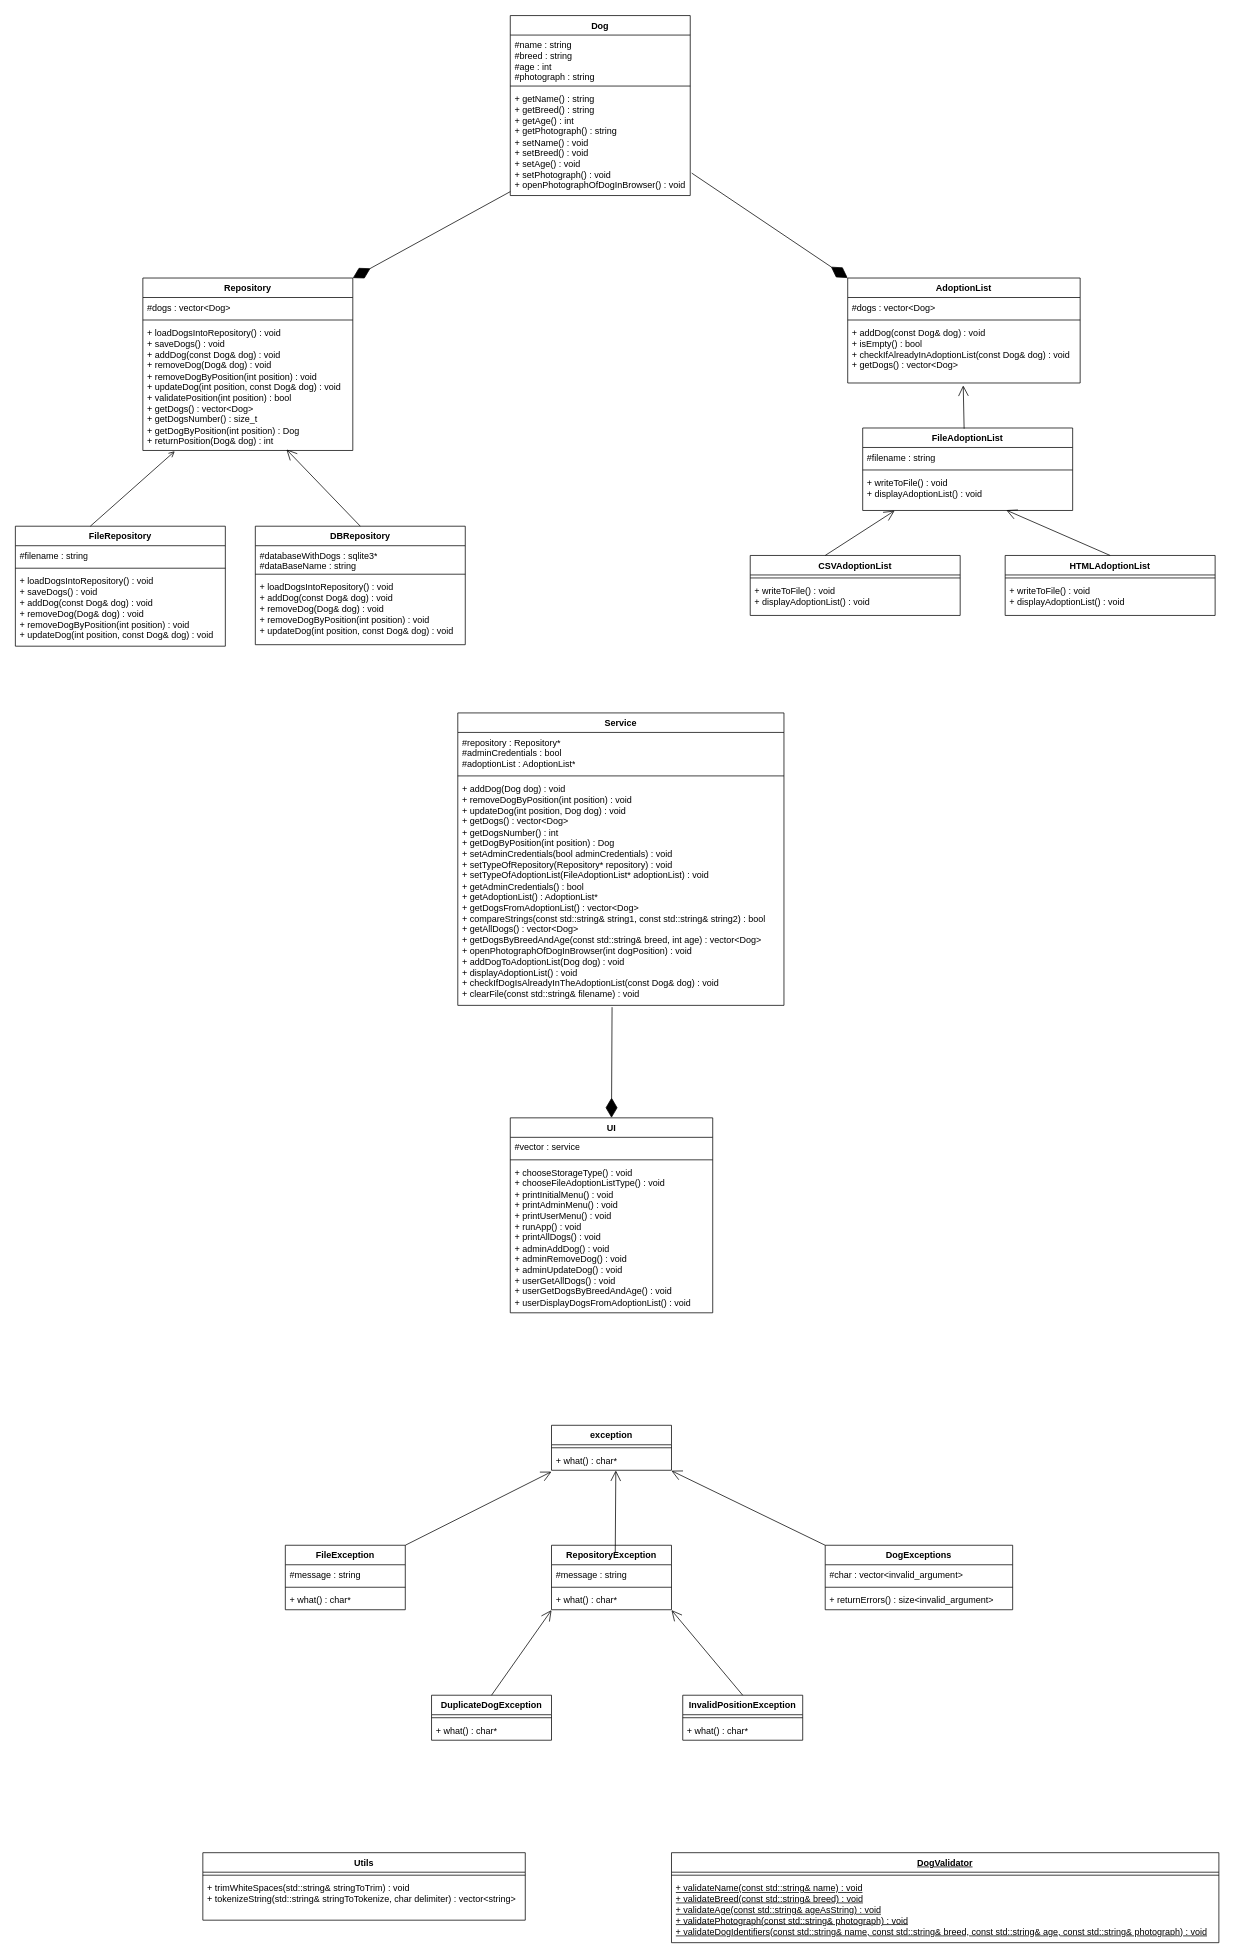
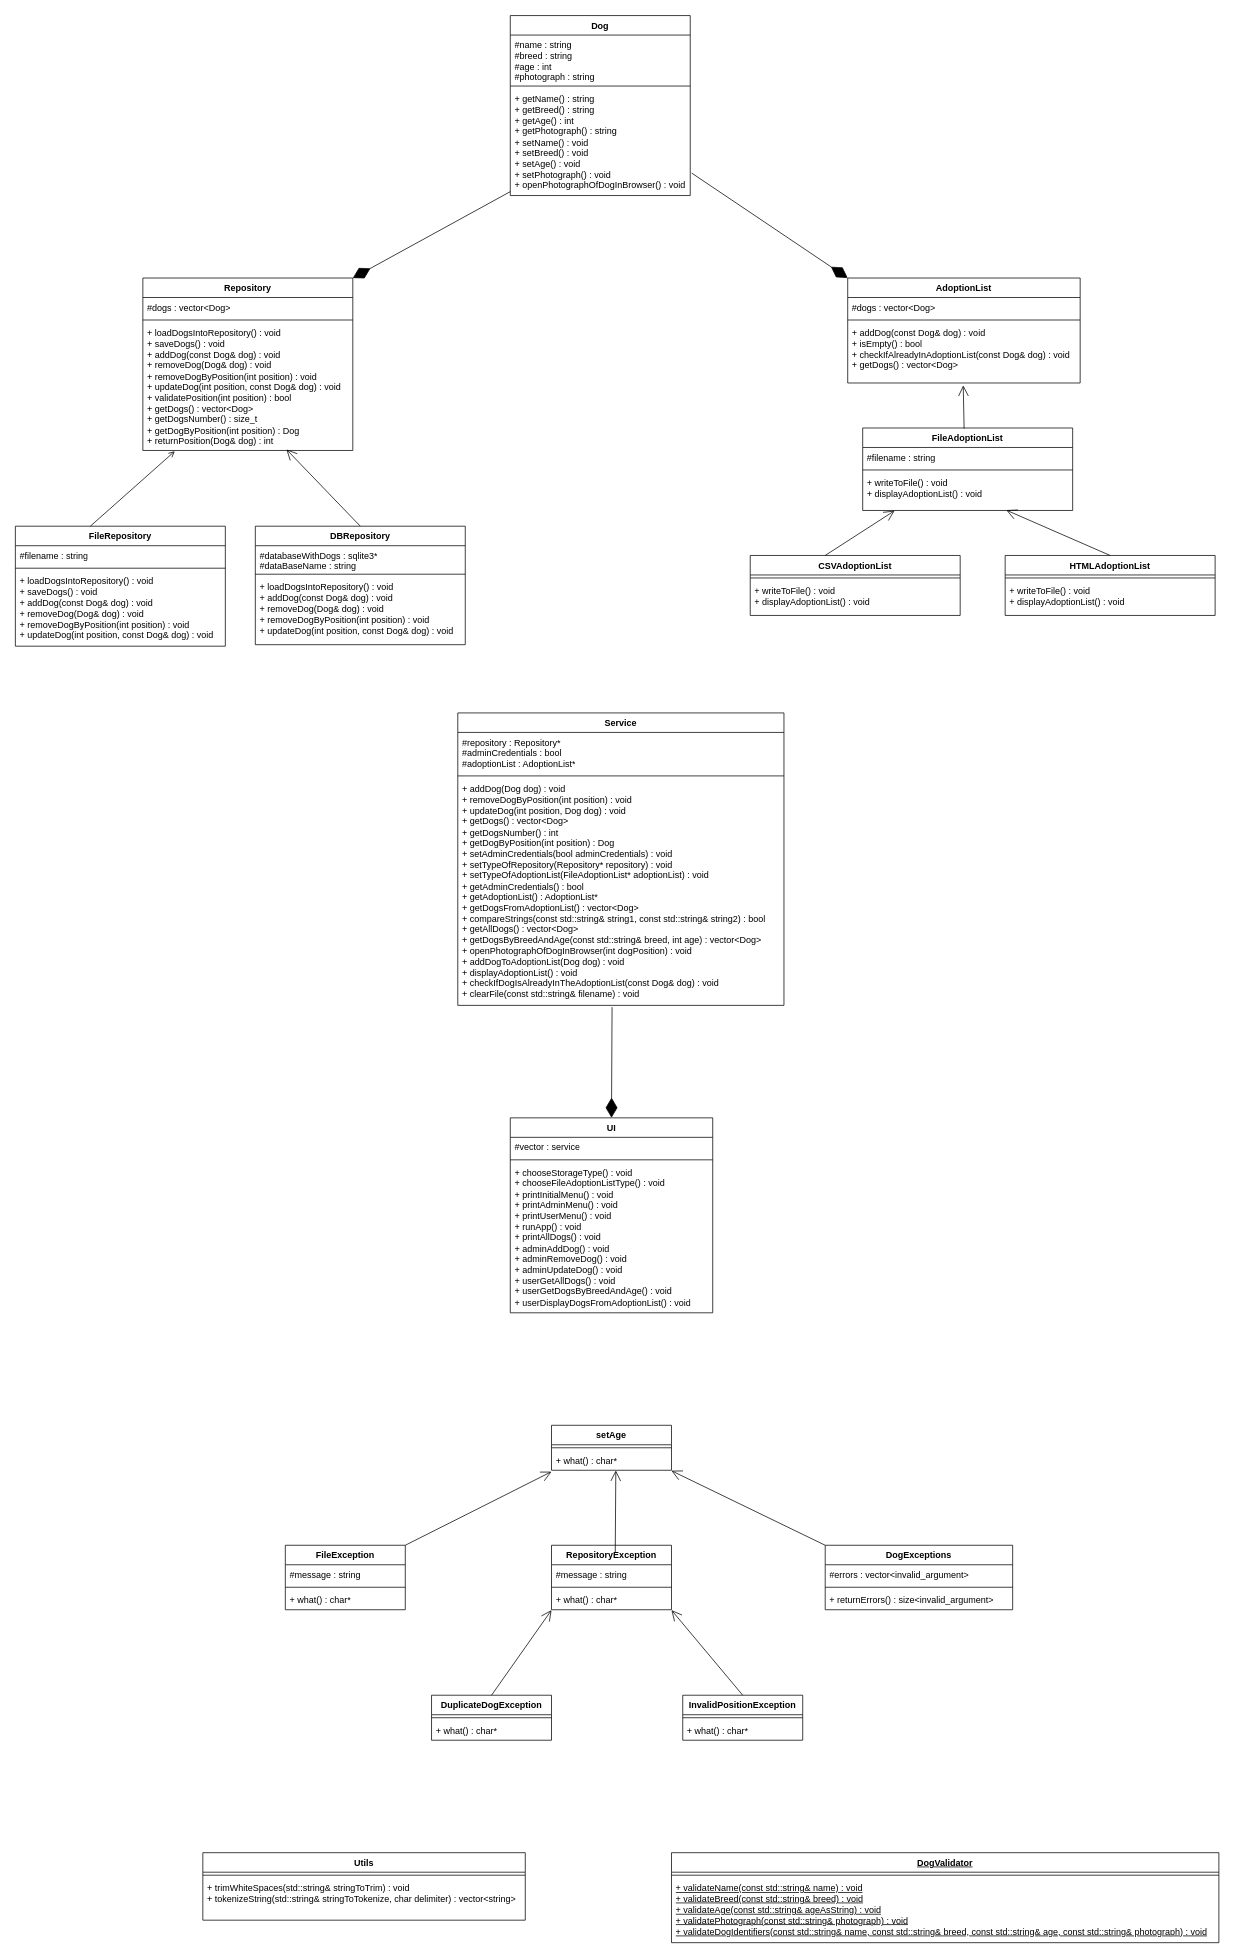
node "exception": label "exception" -> "setAge"
node "#char : vector<invalid_argument>": label "#char : vector<invalid_argument>" -> "#errors : vector<invalid_argument>"
